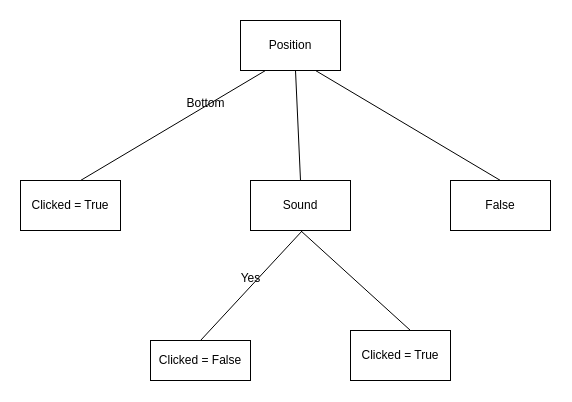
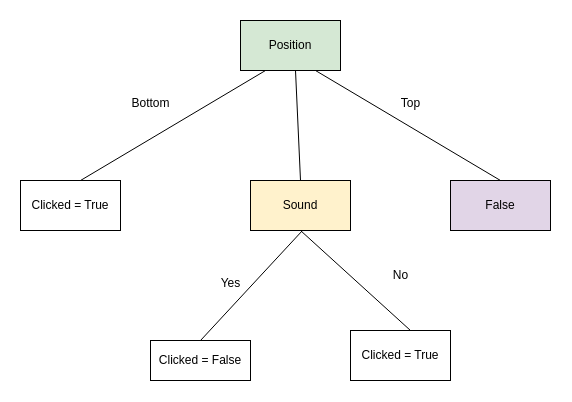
node "Position": fillcolor #ffffff -> #d5e8d4
node "Bottom": moved (206, 104) -> (151, 104)
node "Top": added
node "Sound": fillcolor #ffffff -> #fff2cc
node "False": fillcolor #ffffff -> #e1d5e7
node "No": added
node "Yes": moved (251, 279) -> (231, 284)
